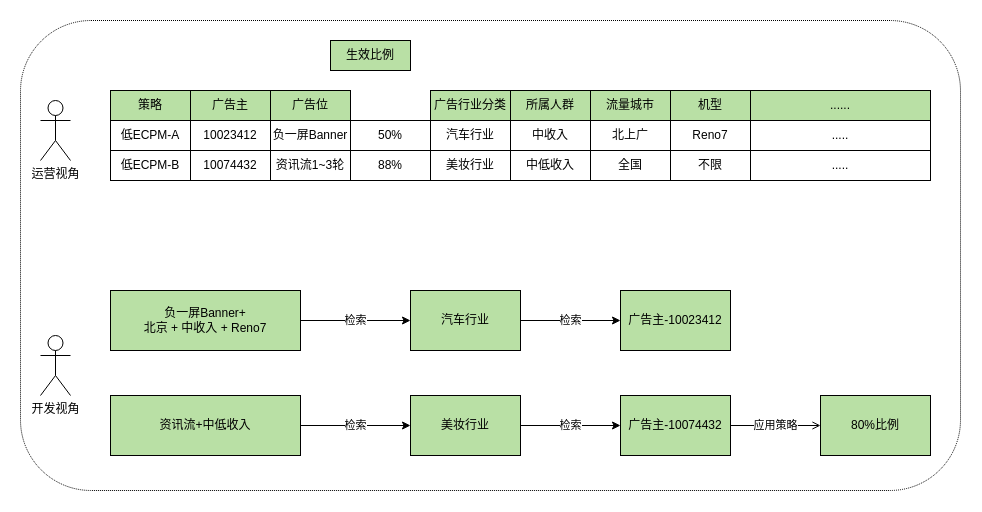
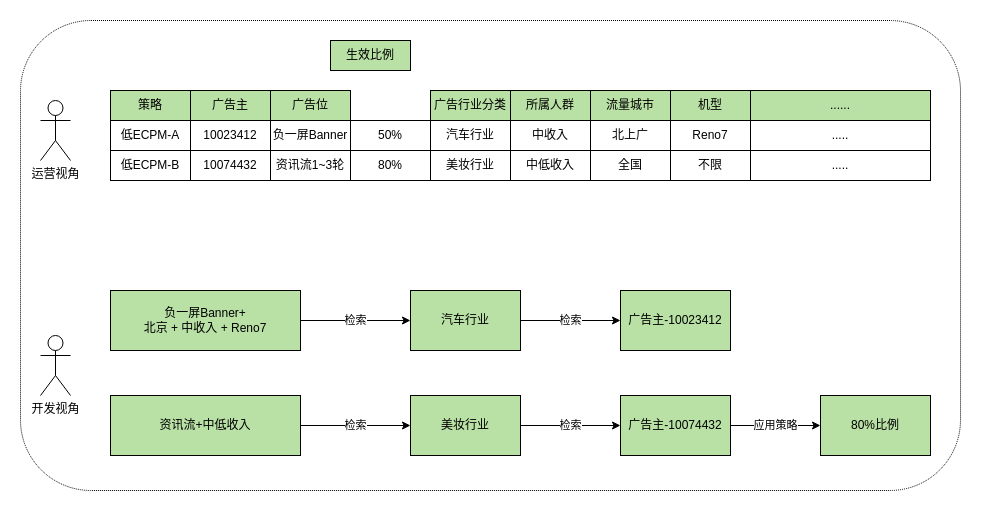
node "88%": label "88%" -> "80%"
edge "广告主-10074432" -> "80%比例": arrowhead open -> classic
